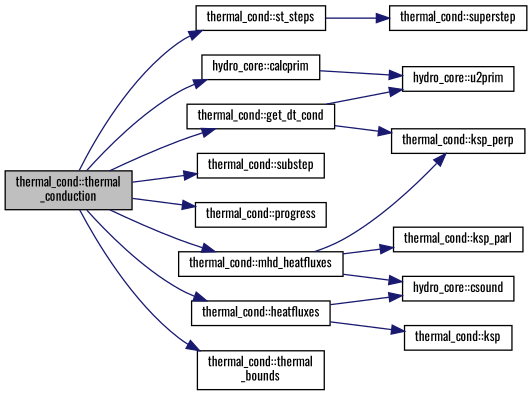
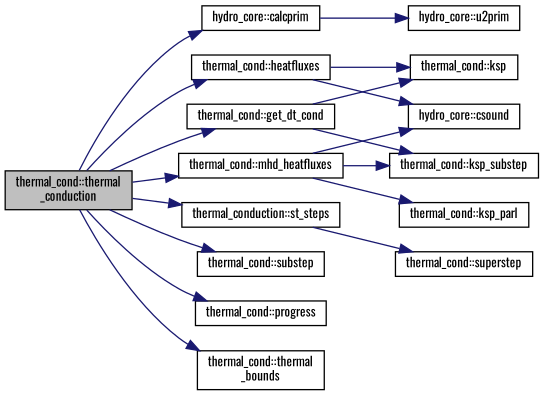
node "thermal_cond::st_steps": label "thermal_cond::st_steps" -> "thermal_conduction::st_steps"
edge "thermal_cond::get_dt_cond" -> "hydro_core::u2prim": now "thermal_cond::get_dt_cond" -> "thermal_cond::ksp"
node "thermal_cond::ksp_perp": label "thermal_cond::ksp_perp" -> "thermal_cond::ksp_substep"
